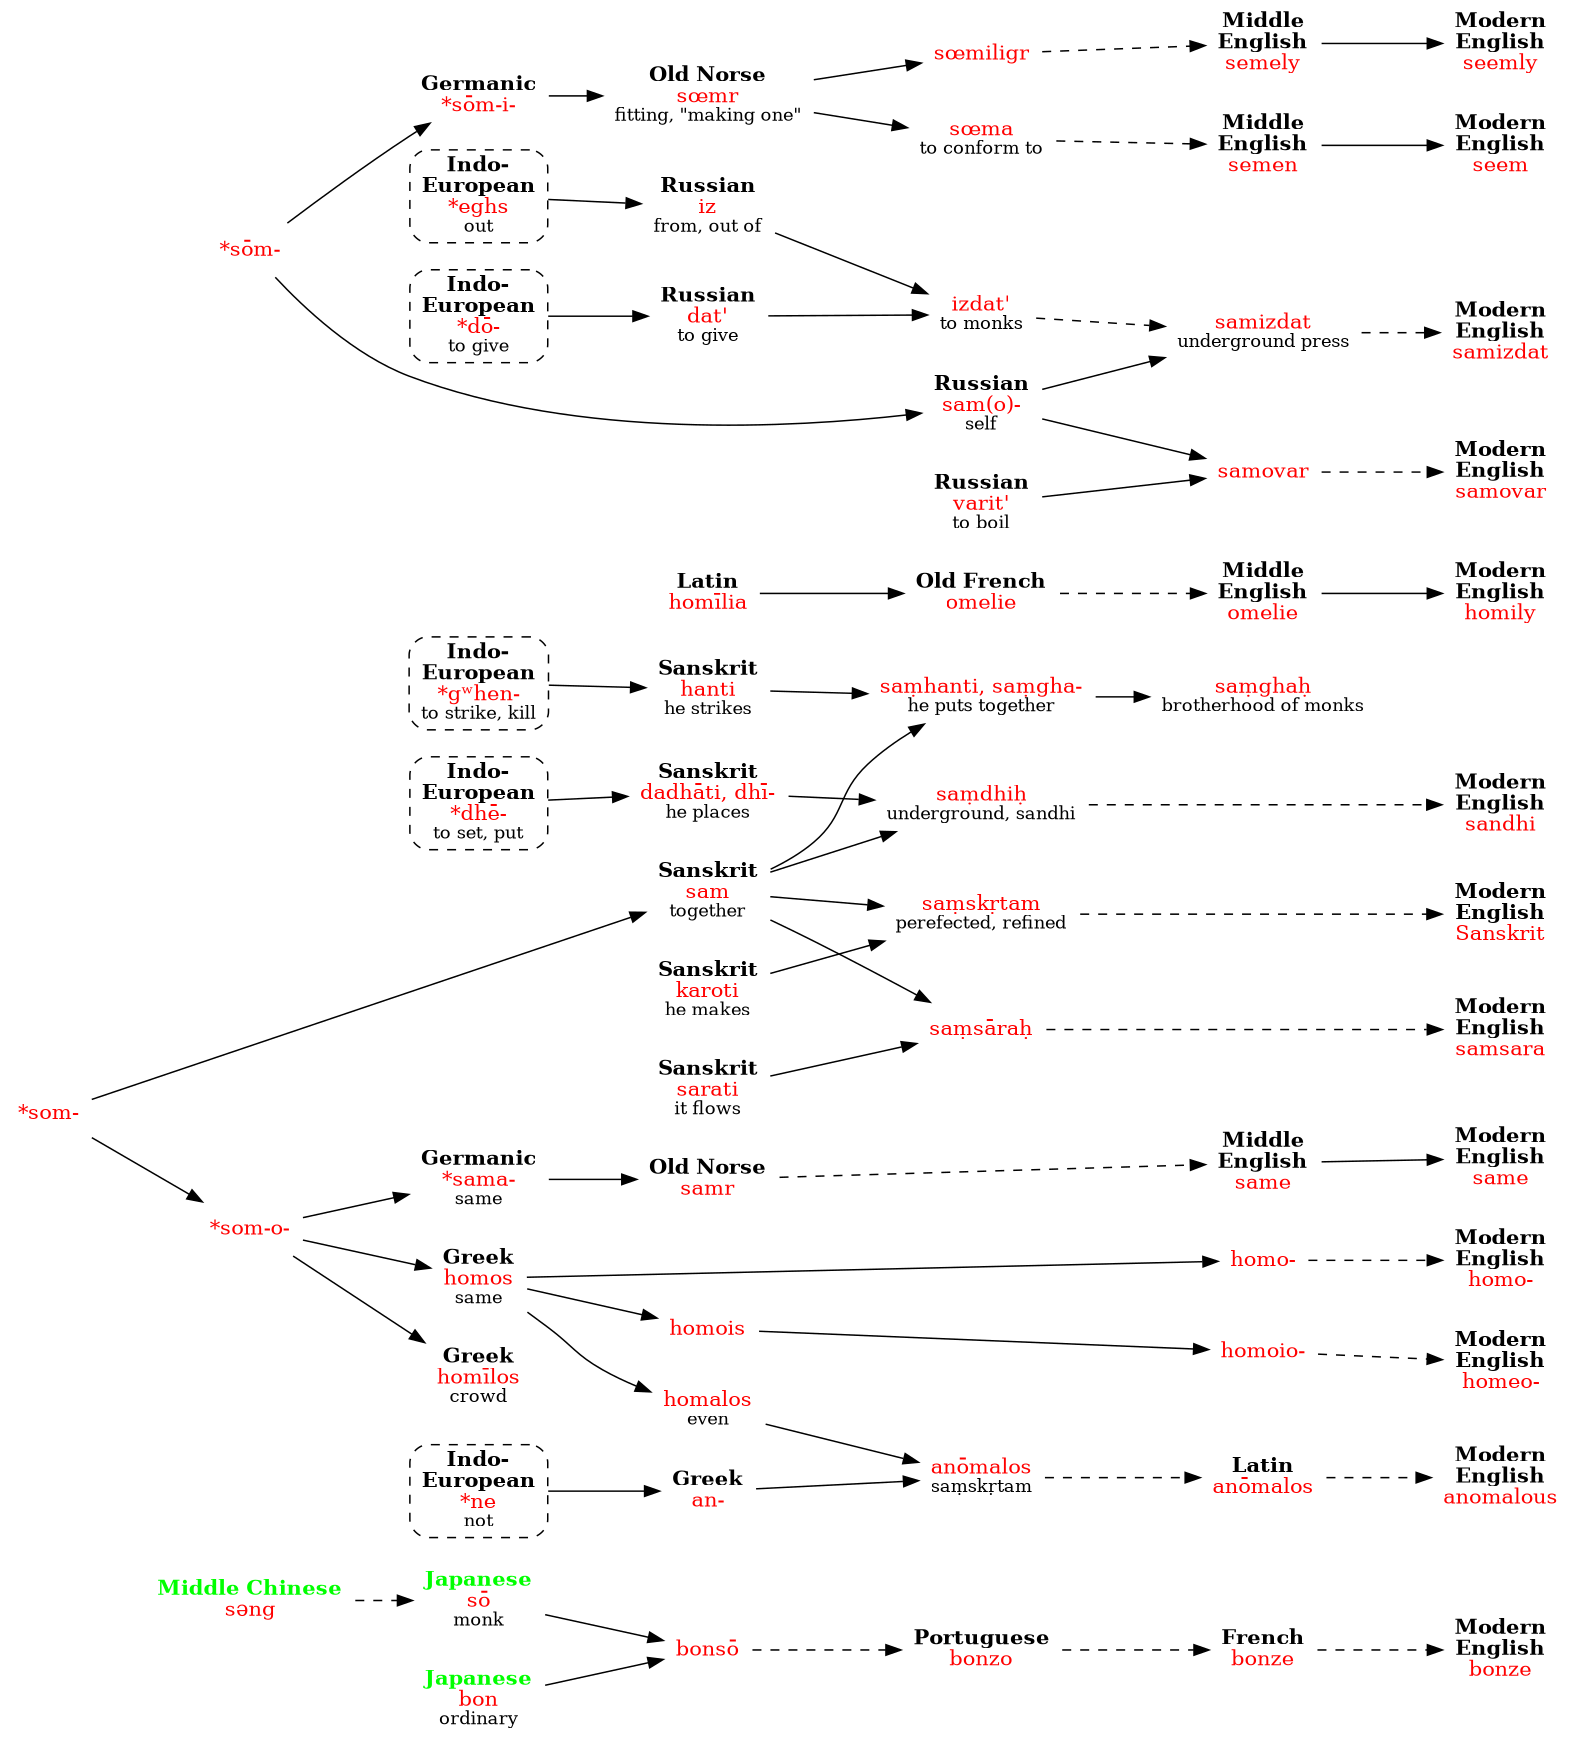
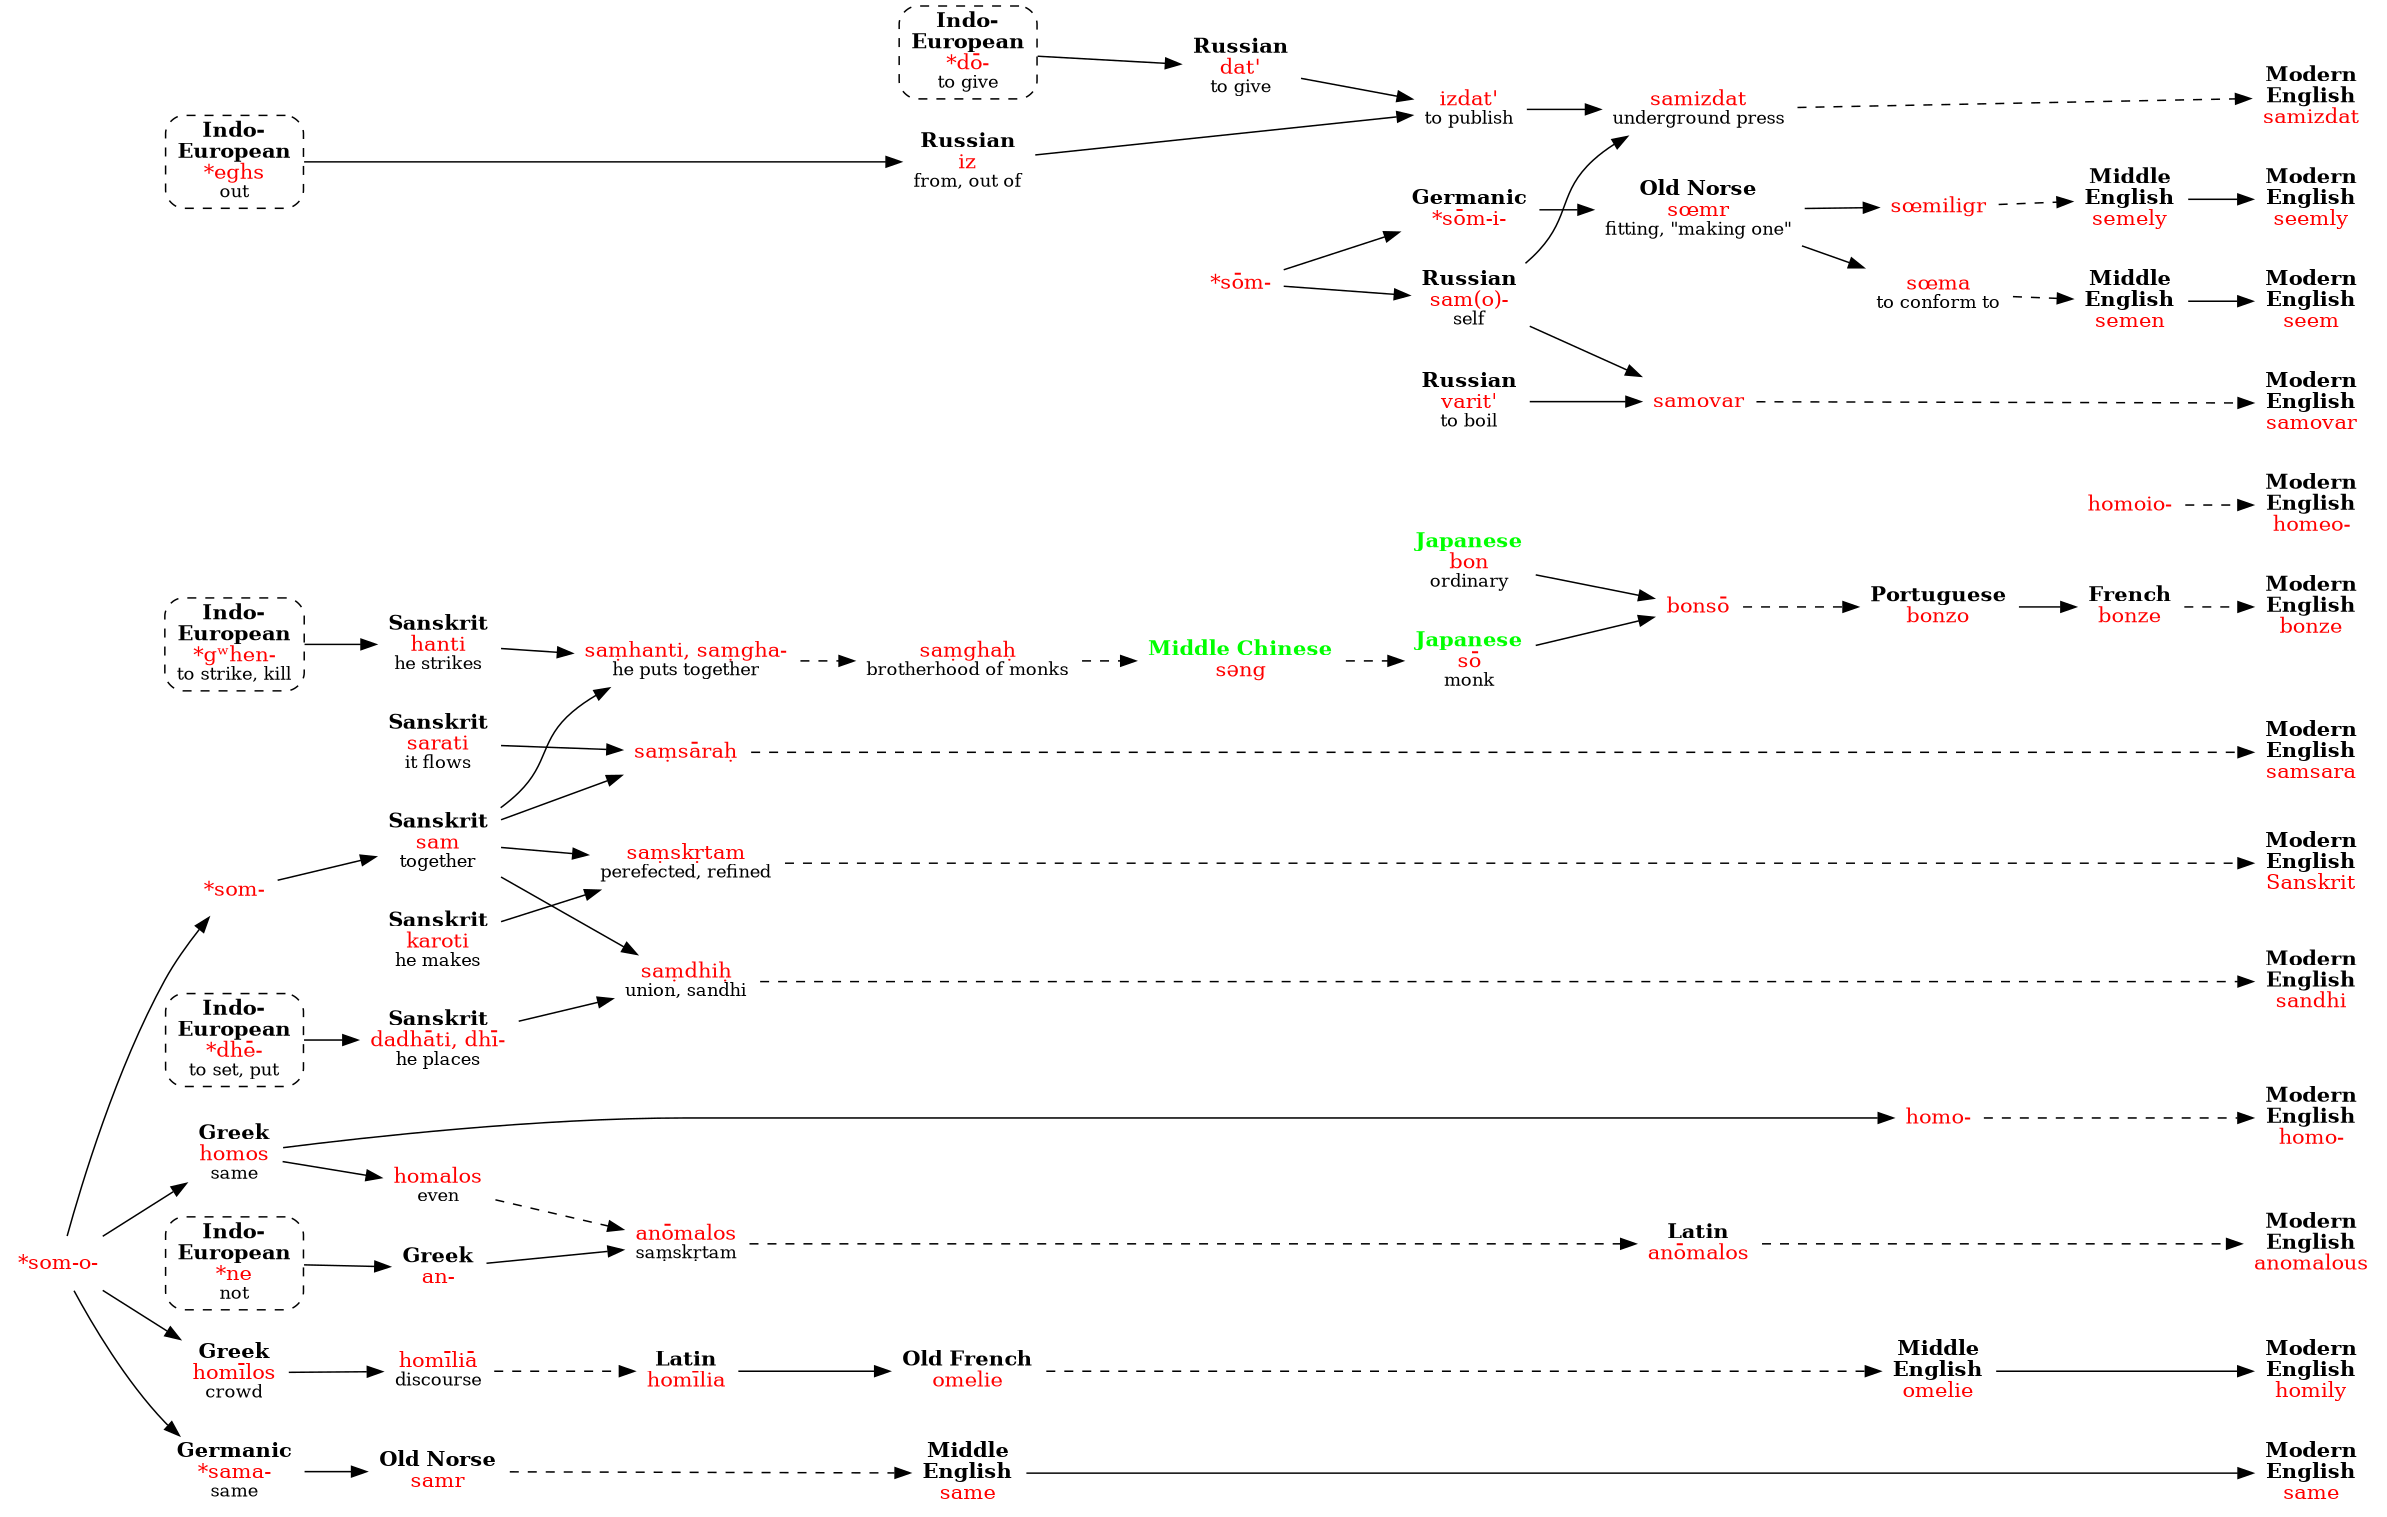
edge "izdat'" -> "samizdat": style dashed -> solid
node "izdat'": text "to monks" -> "to publish"
edge "saṃghaḥ" -> "Middle Chinese": added
edge "saṃhanti, saṃgha-" -> "saṃghaḥ": style solid -> dashed
node "saṃdhiḥ": text "underground, sandhi" -> "union, sandhi"
edge "*som-" -> "*som-o-": reversed
node "homois": removed
node "homīliā": added
edge "homalos" -> "anōmalos": style solid -> dashed
edge "Portuguese" -> "French": style dashed -> solid
